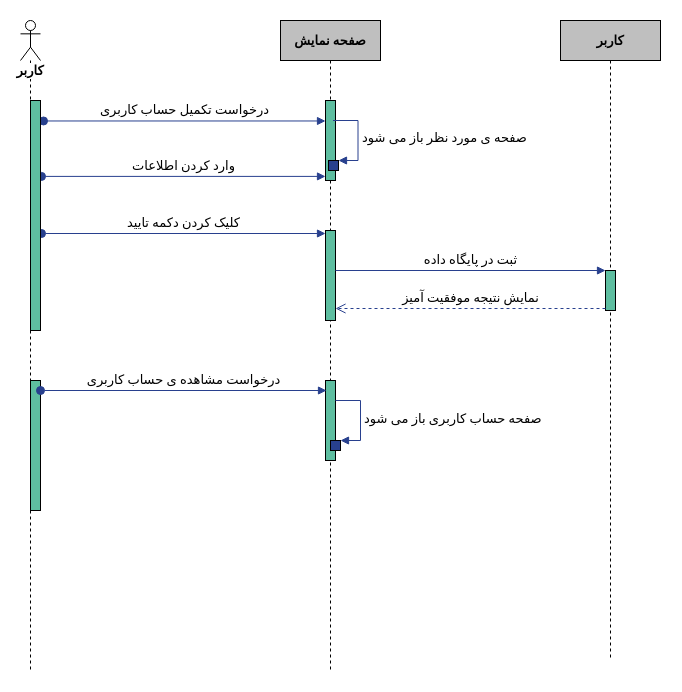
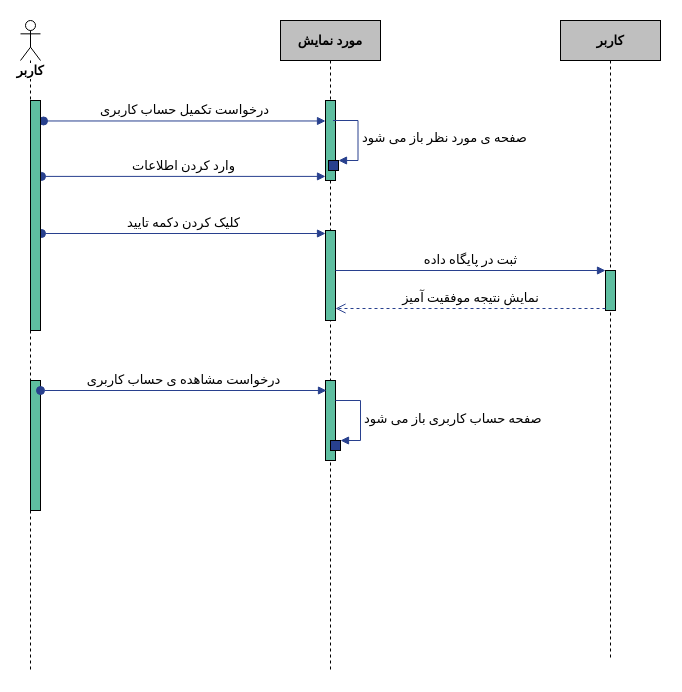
node "صفحه نمایش": label "صفحه نمایش" -> "مورد نمایش"
